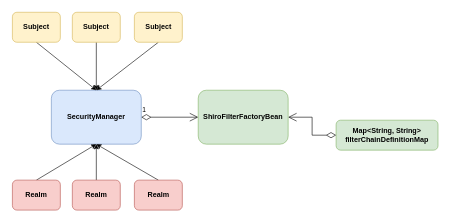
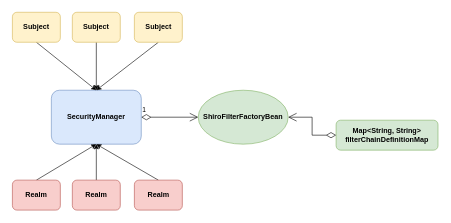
node "ShiroFilterFactoryBean": shape rounded rectangle -> ellipse
